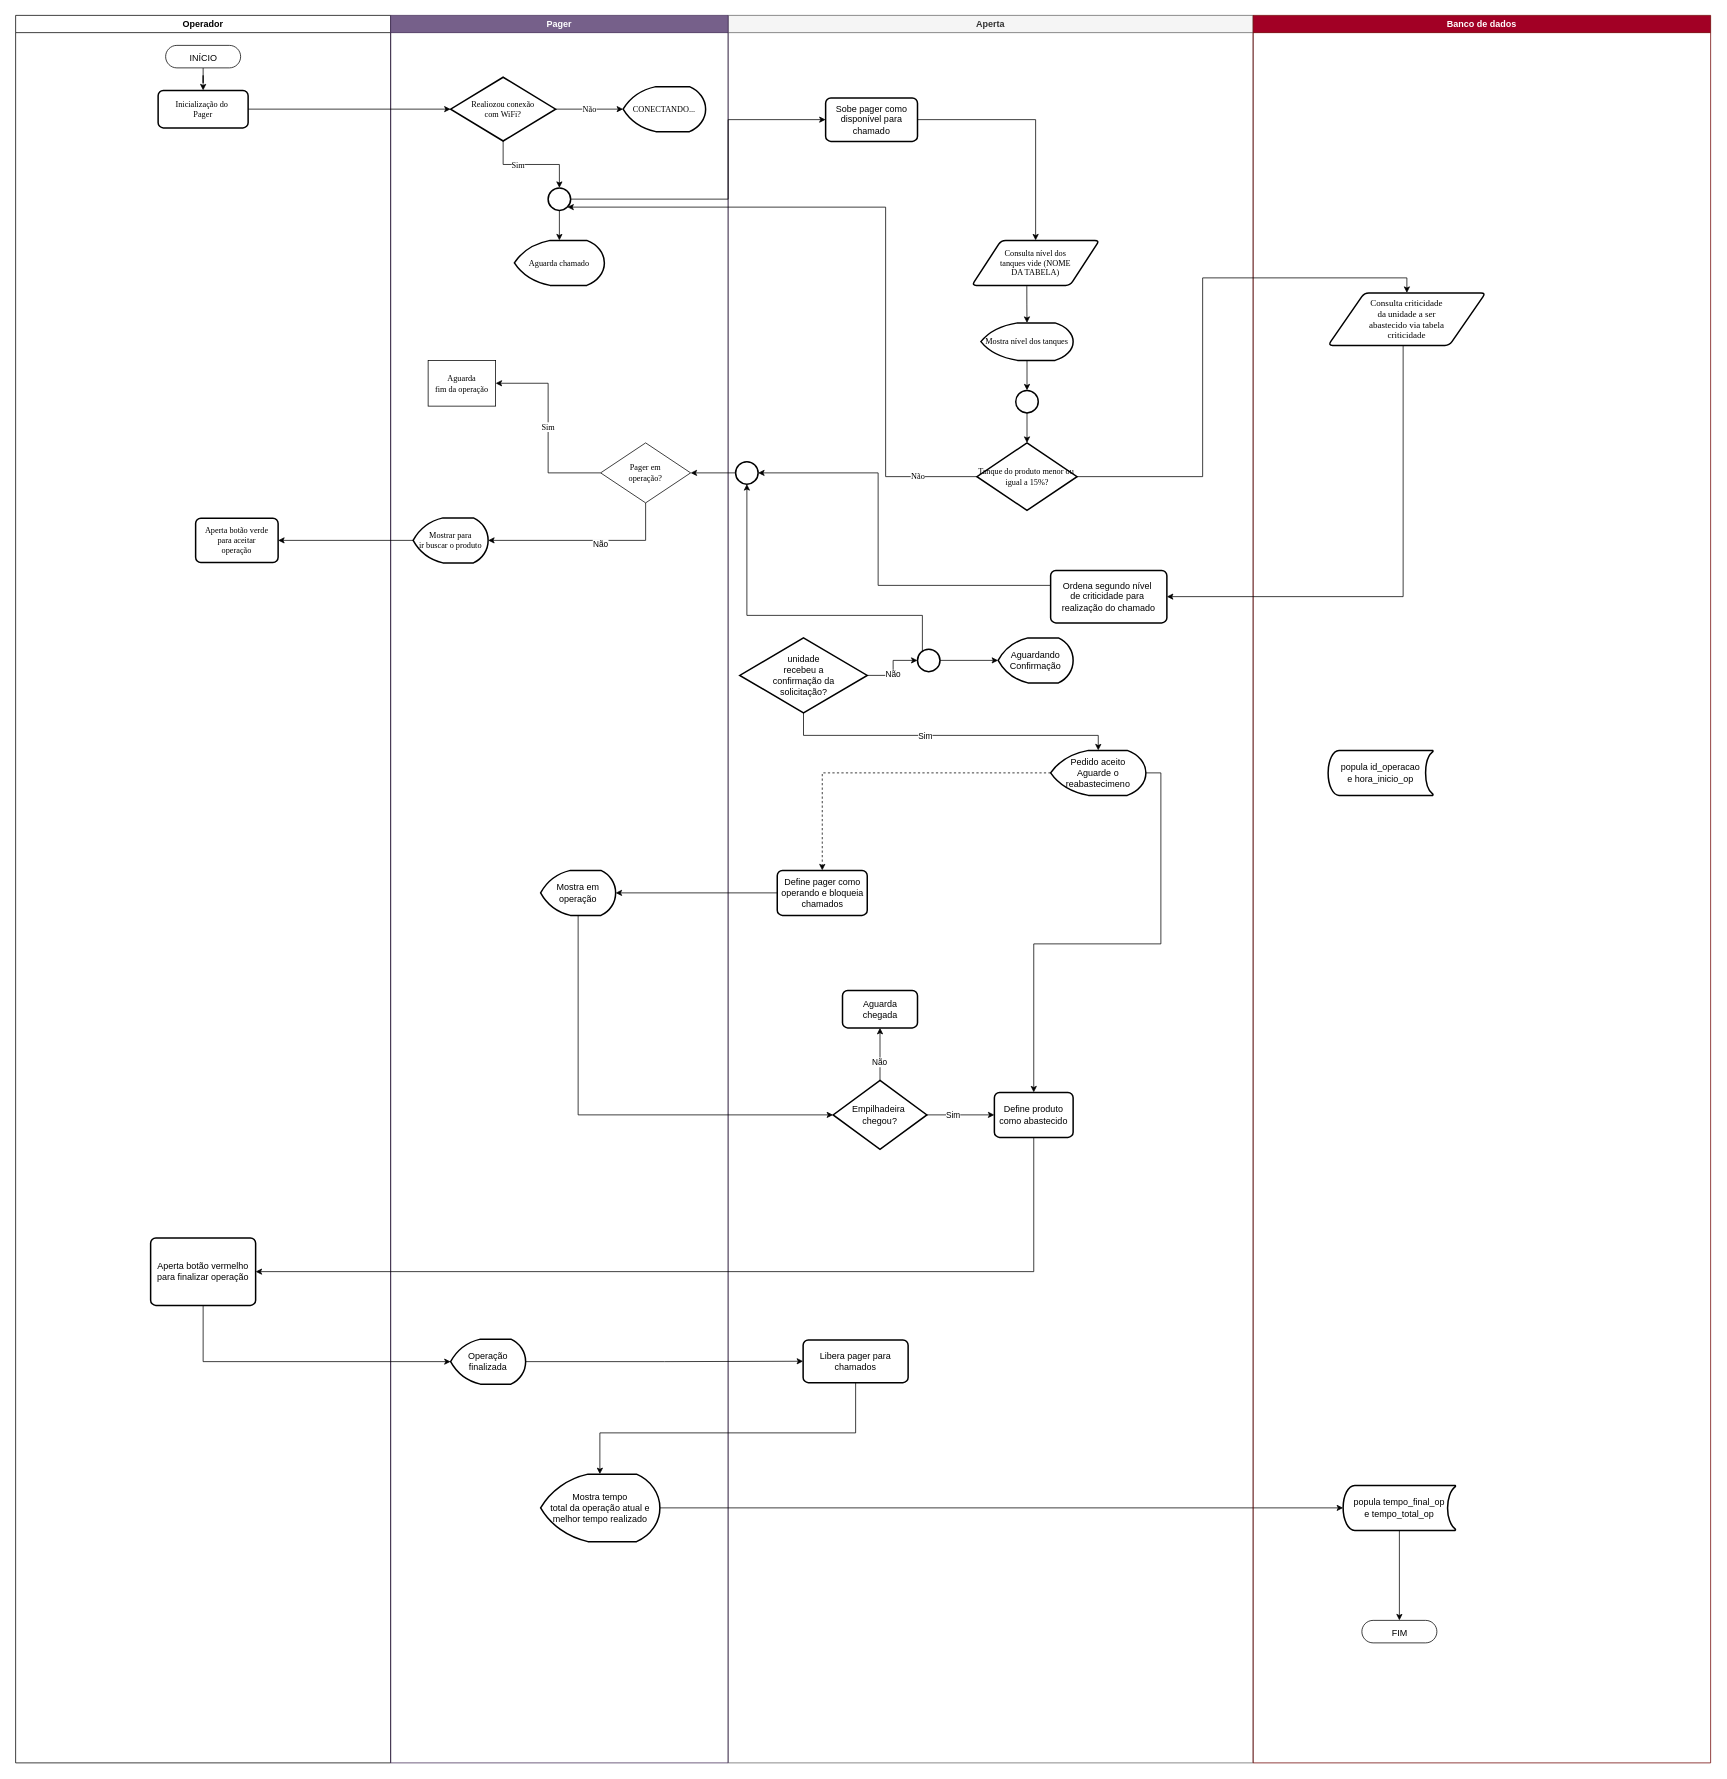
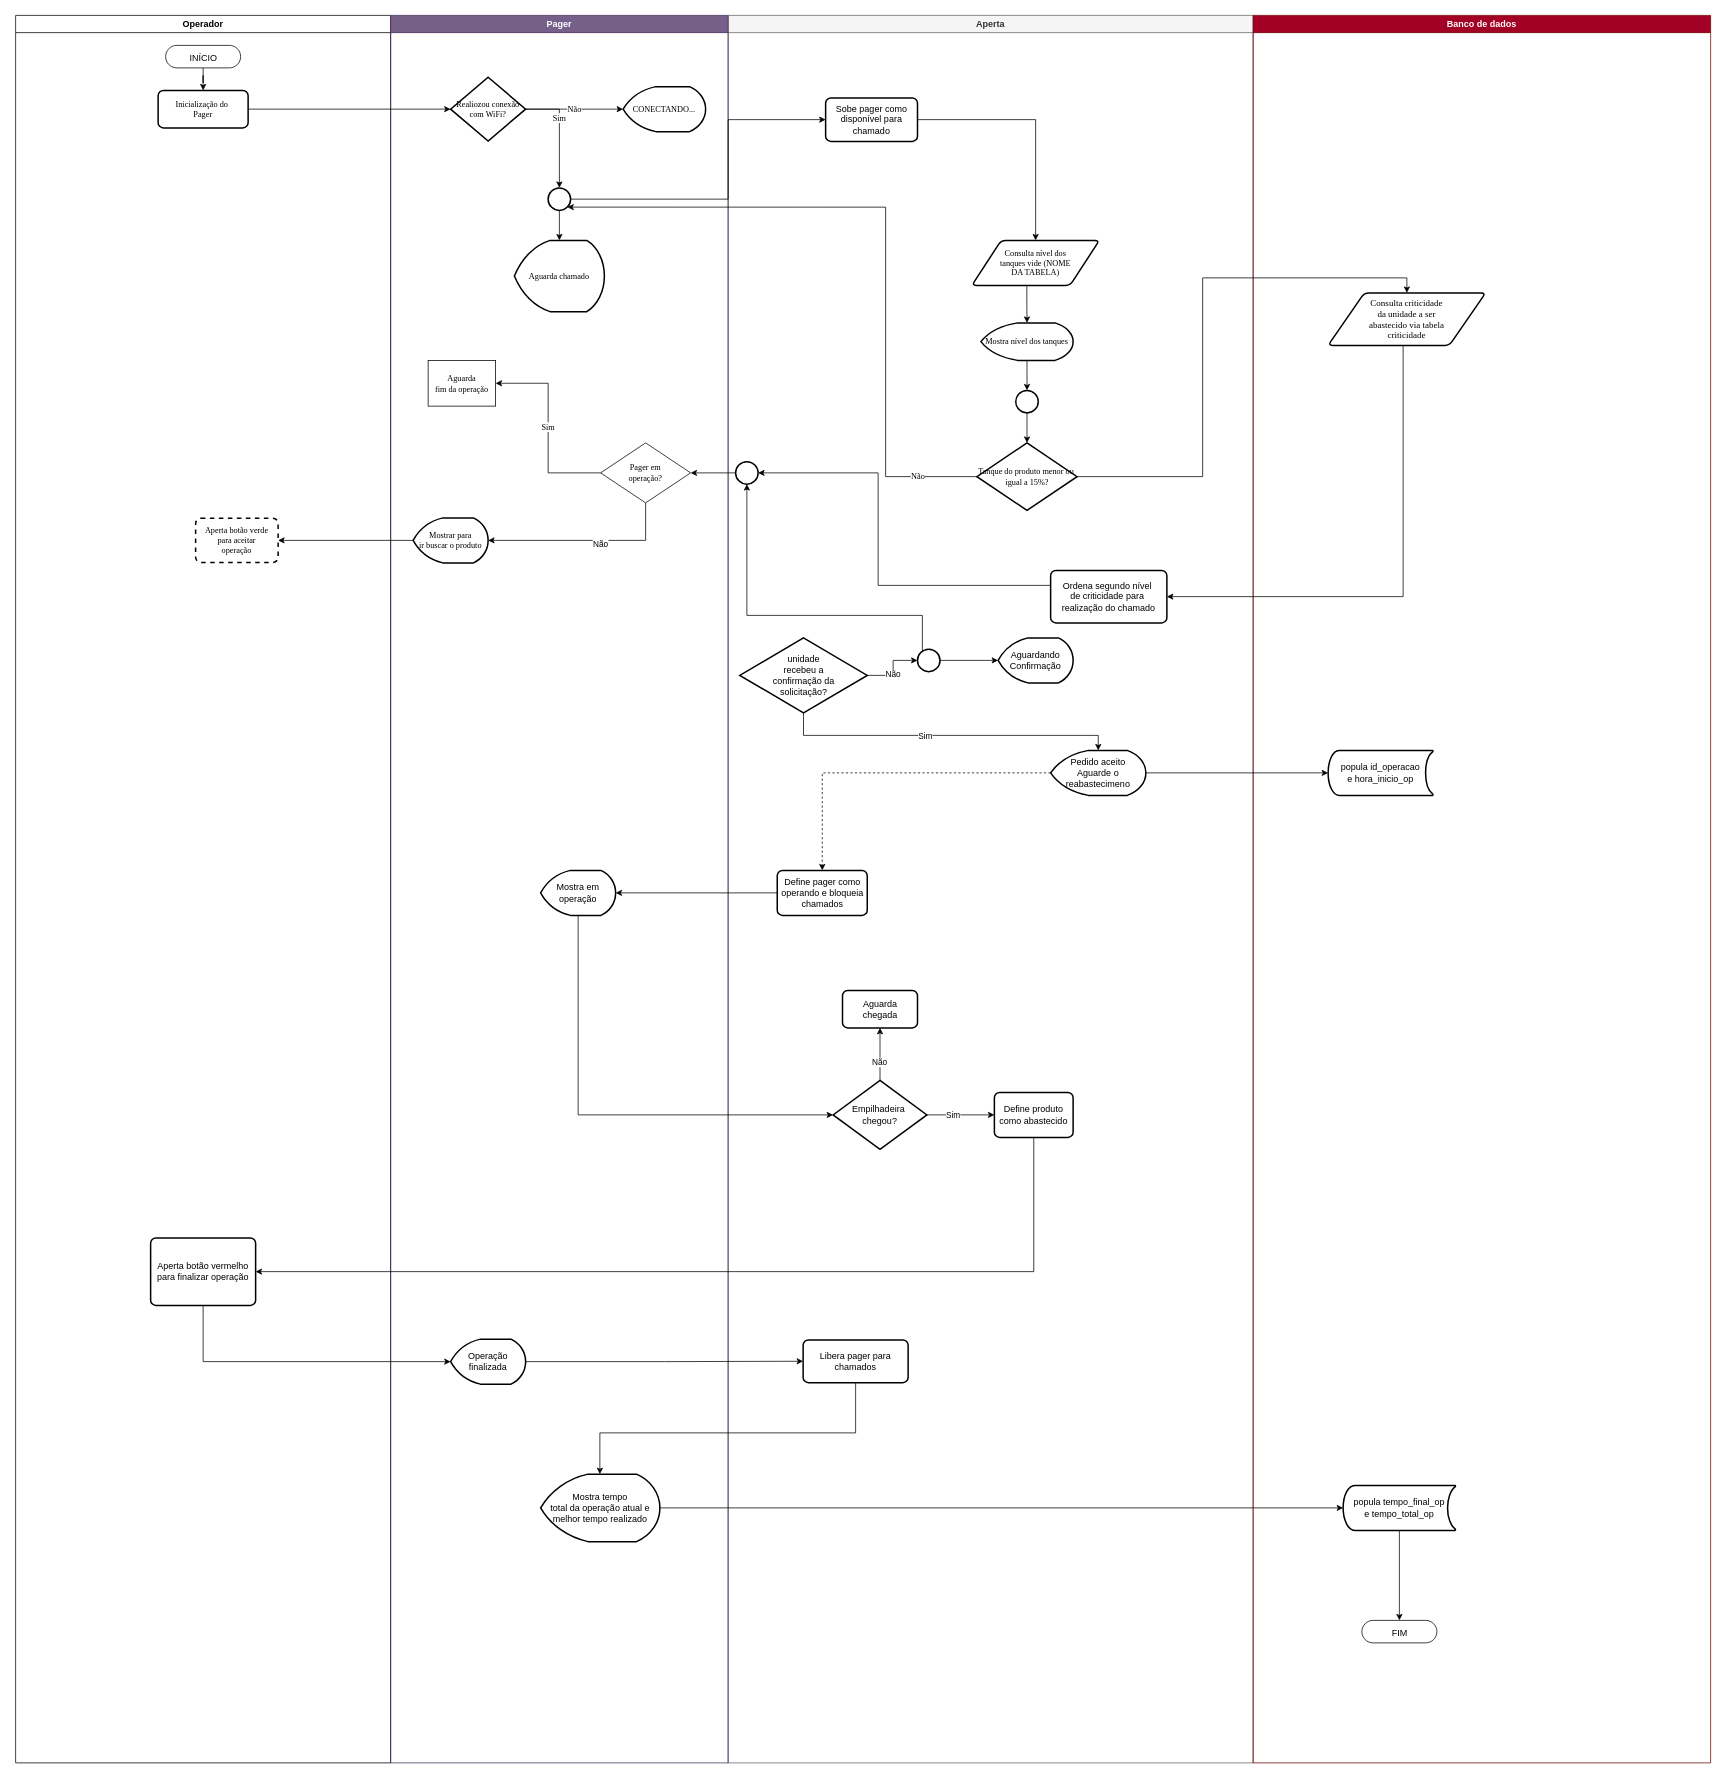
node "Realiozou conexão com WiFi?": size 105x64 -> 75x64
node "Aguarda chamado": size 90x45 -> 90x71
node "Aperta botão verde para aceitar operação": style solid -> dashed
edge "Pedido aceito Aguarde o reabastecimeno" -> "Define produto como abastecido": now "Pedido aceito Aguarde o reabastecimeno" -> "popula id_operacao e hora_inicio_op"
